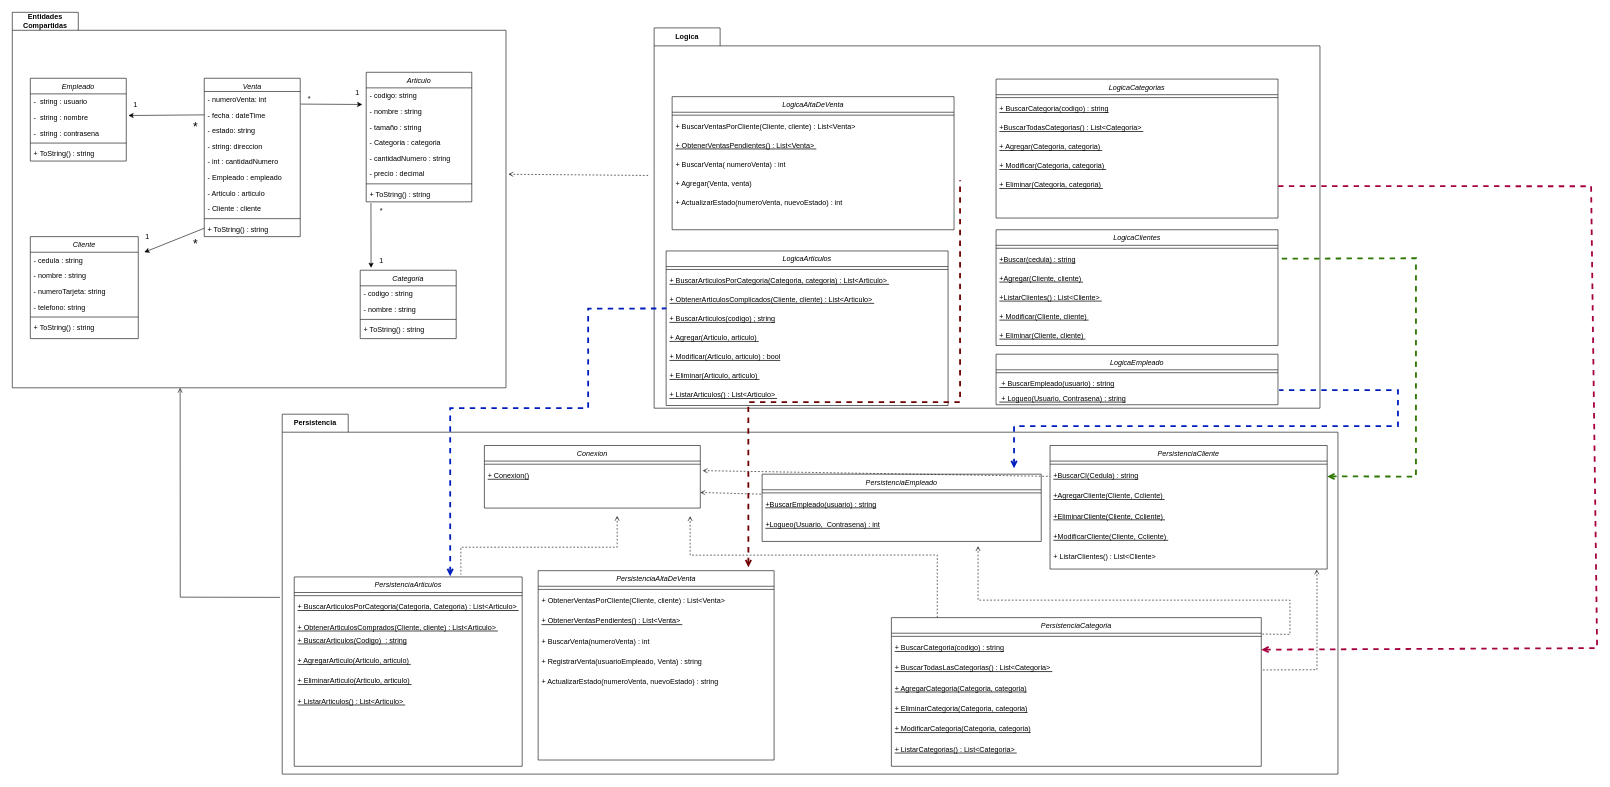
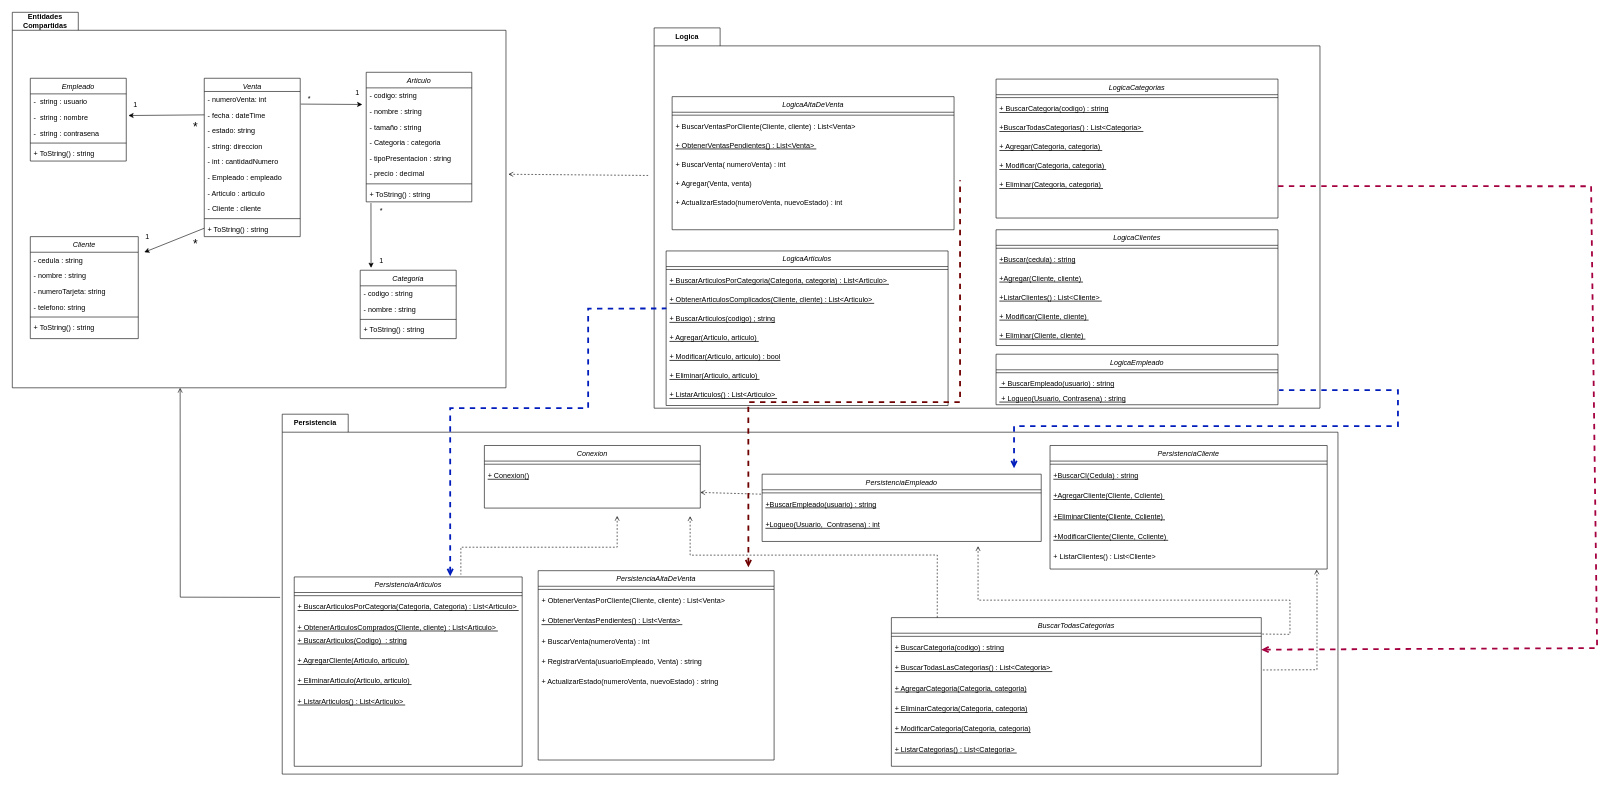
node "- cantidadNumero : string": label "- cantidadNumero : string" -> "- tipoPresentacion : string"
edge "LogicaClientes" -> "PersistenciaCliente": removed
edge "PersistenciaCliente" -> "+ Conexion()": removed
node "PersistenciaCategoria": label "PersistenciaCategoria" -> "BuscarTodasCategorias"
node "+ AgregarArticulo(Articulo, articulo)": label "+ AgregarArticulo(Articulo, articulo)" -> "+ AgregarCliente(Articulo, articulo)"
